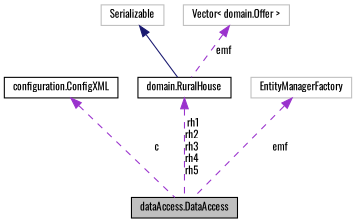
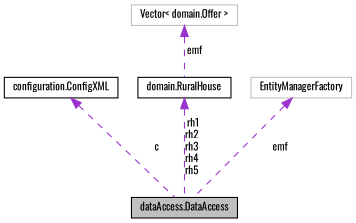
node "Serializable": removed
